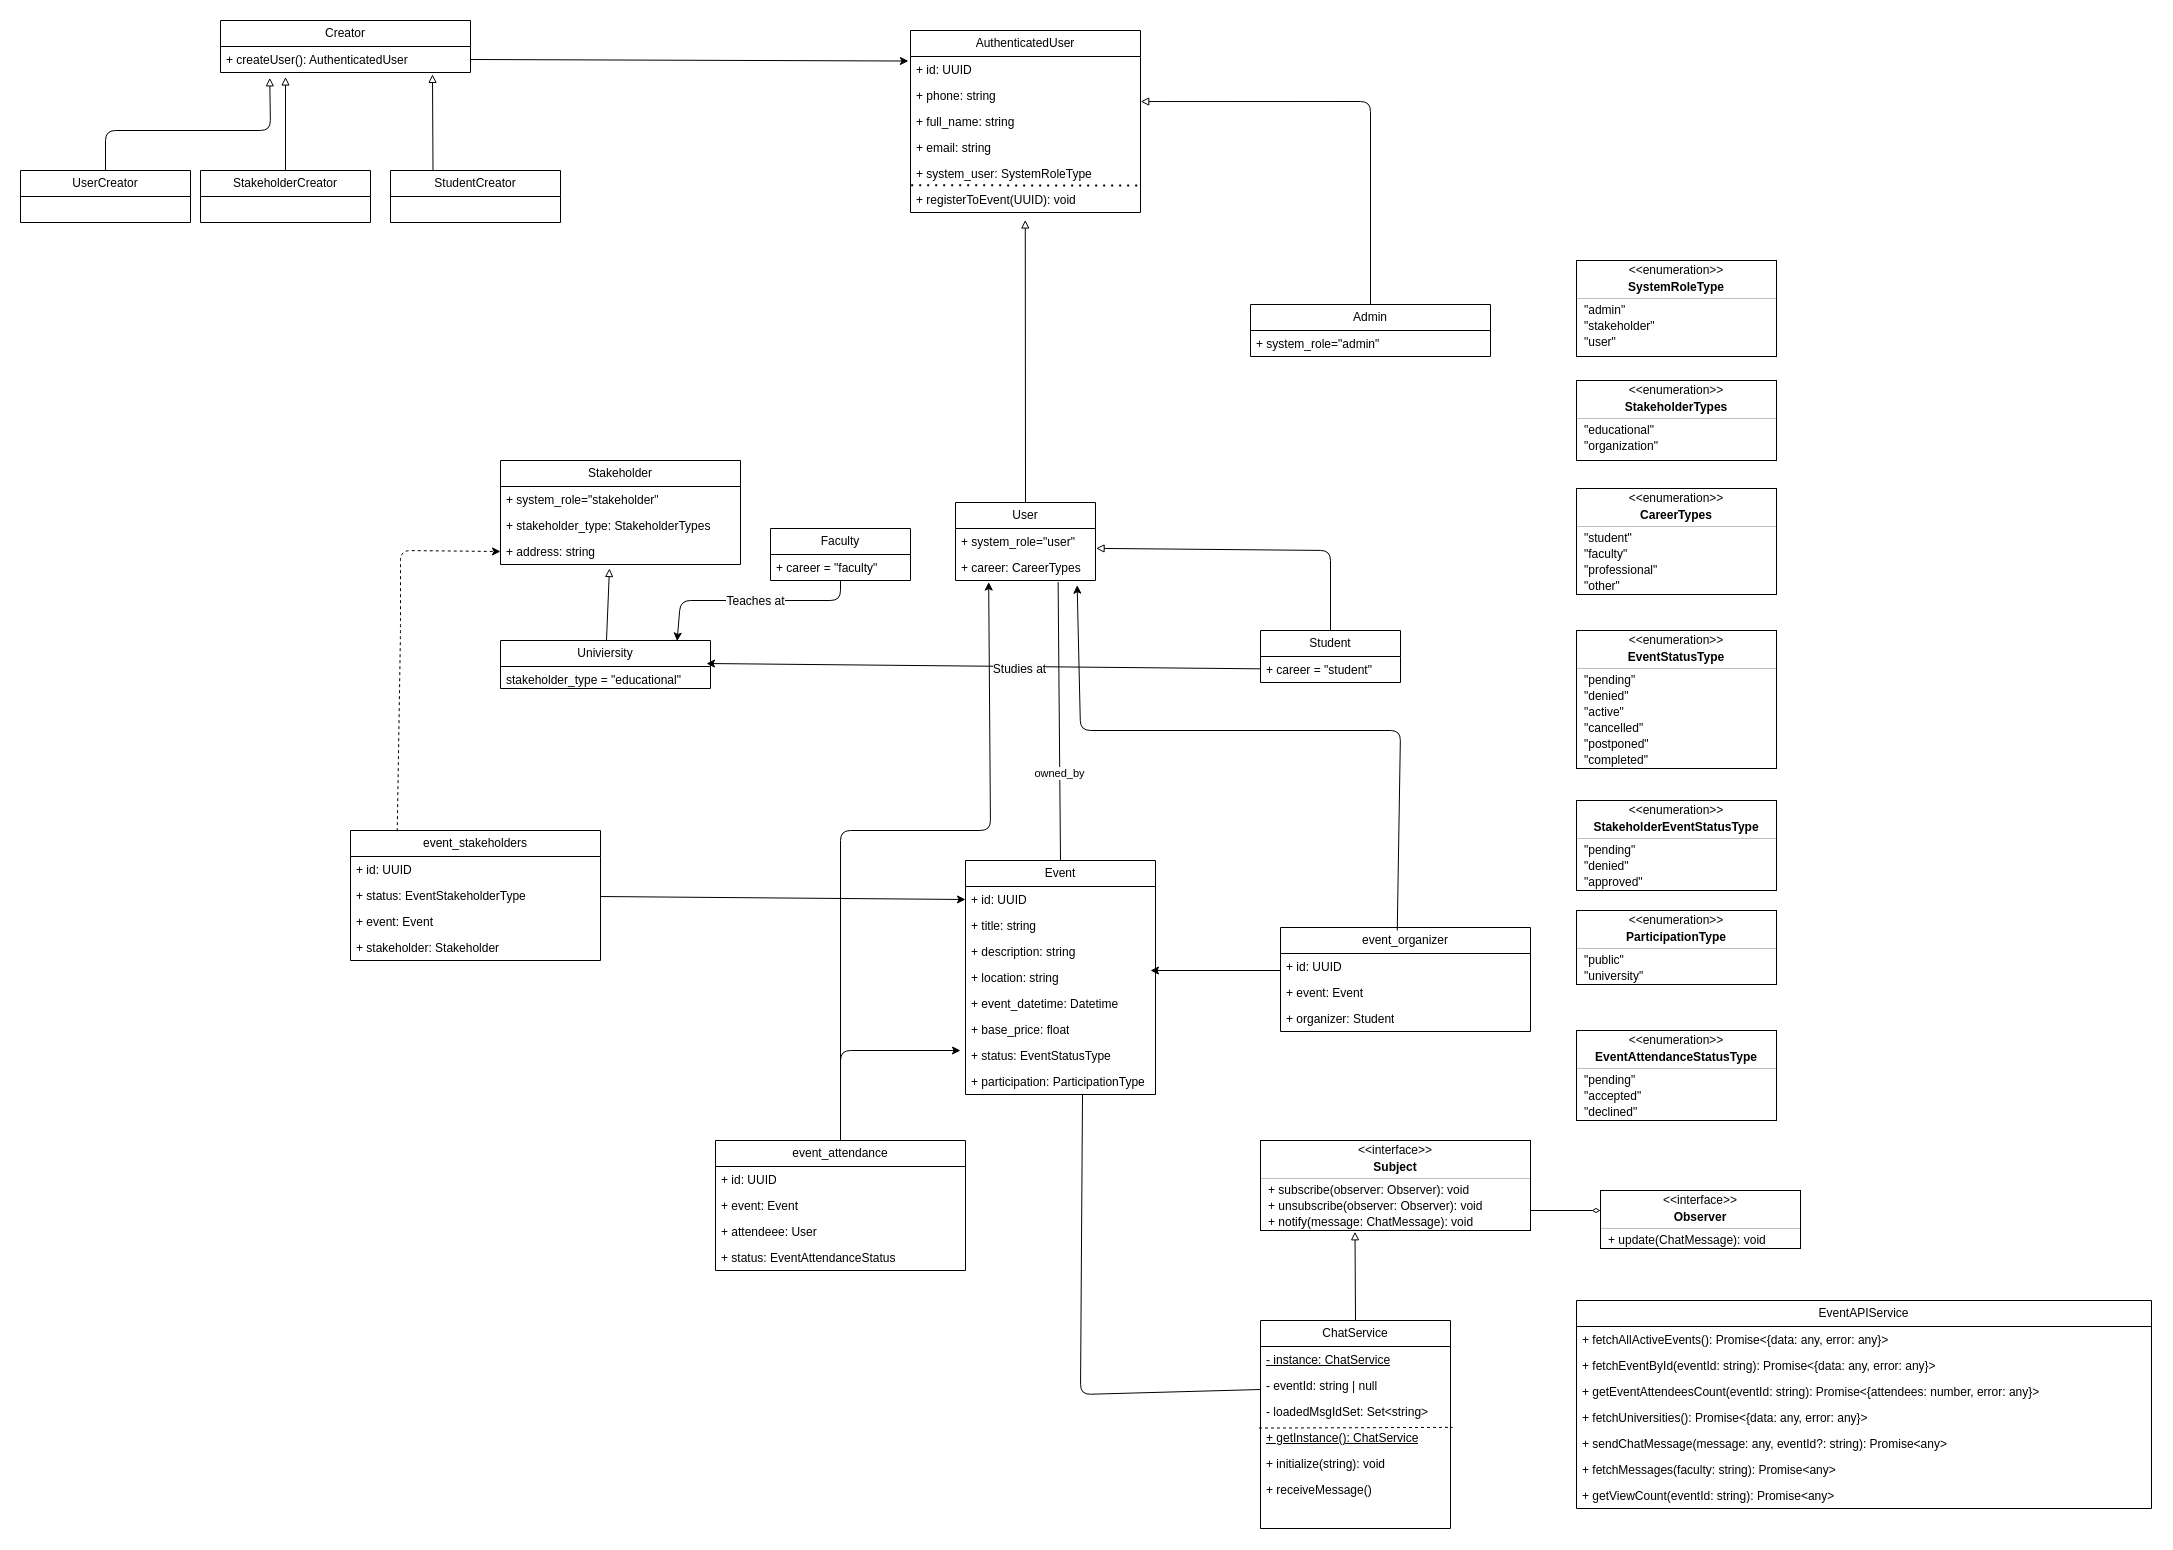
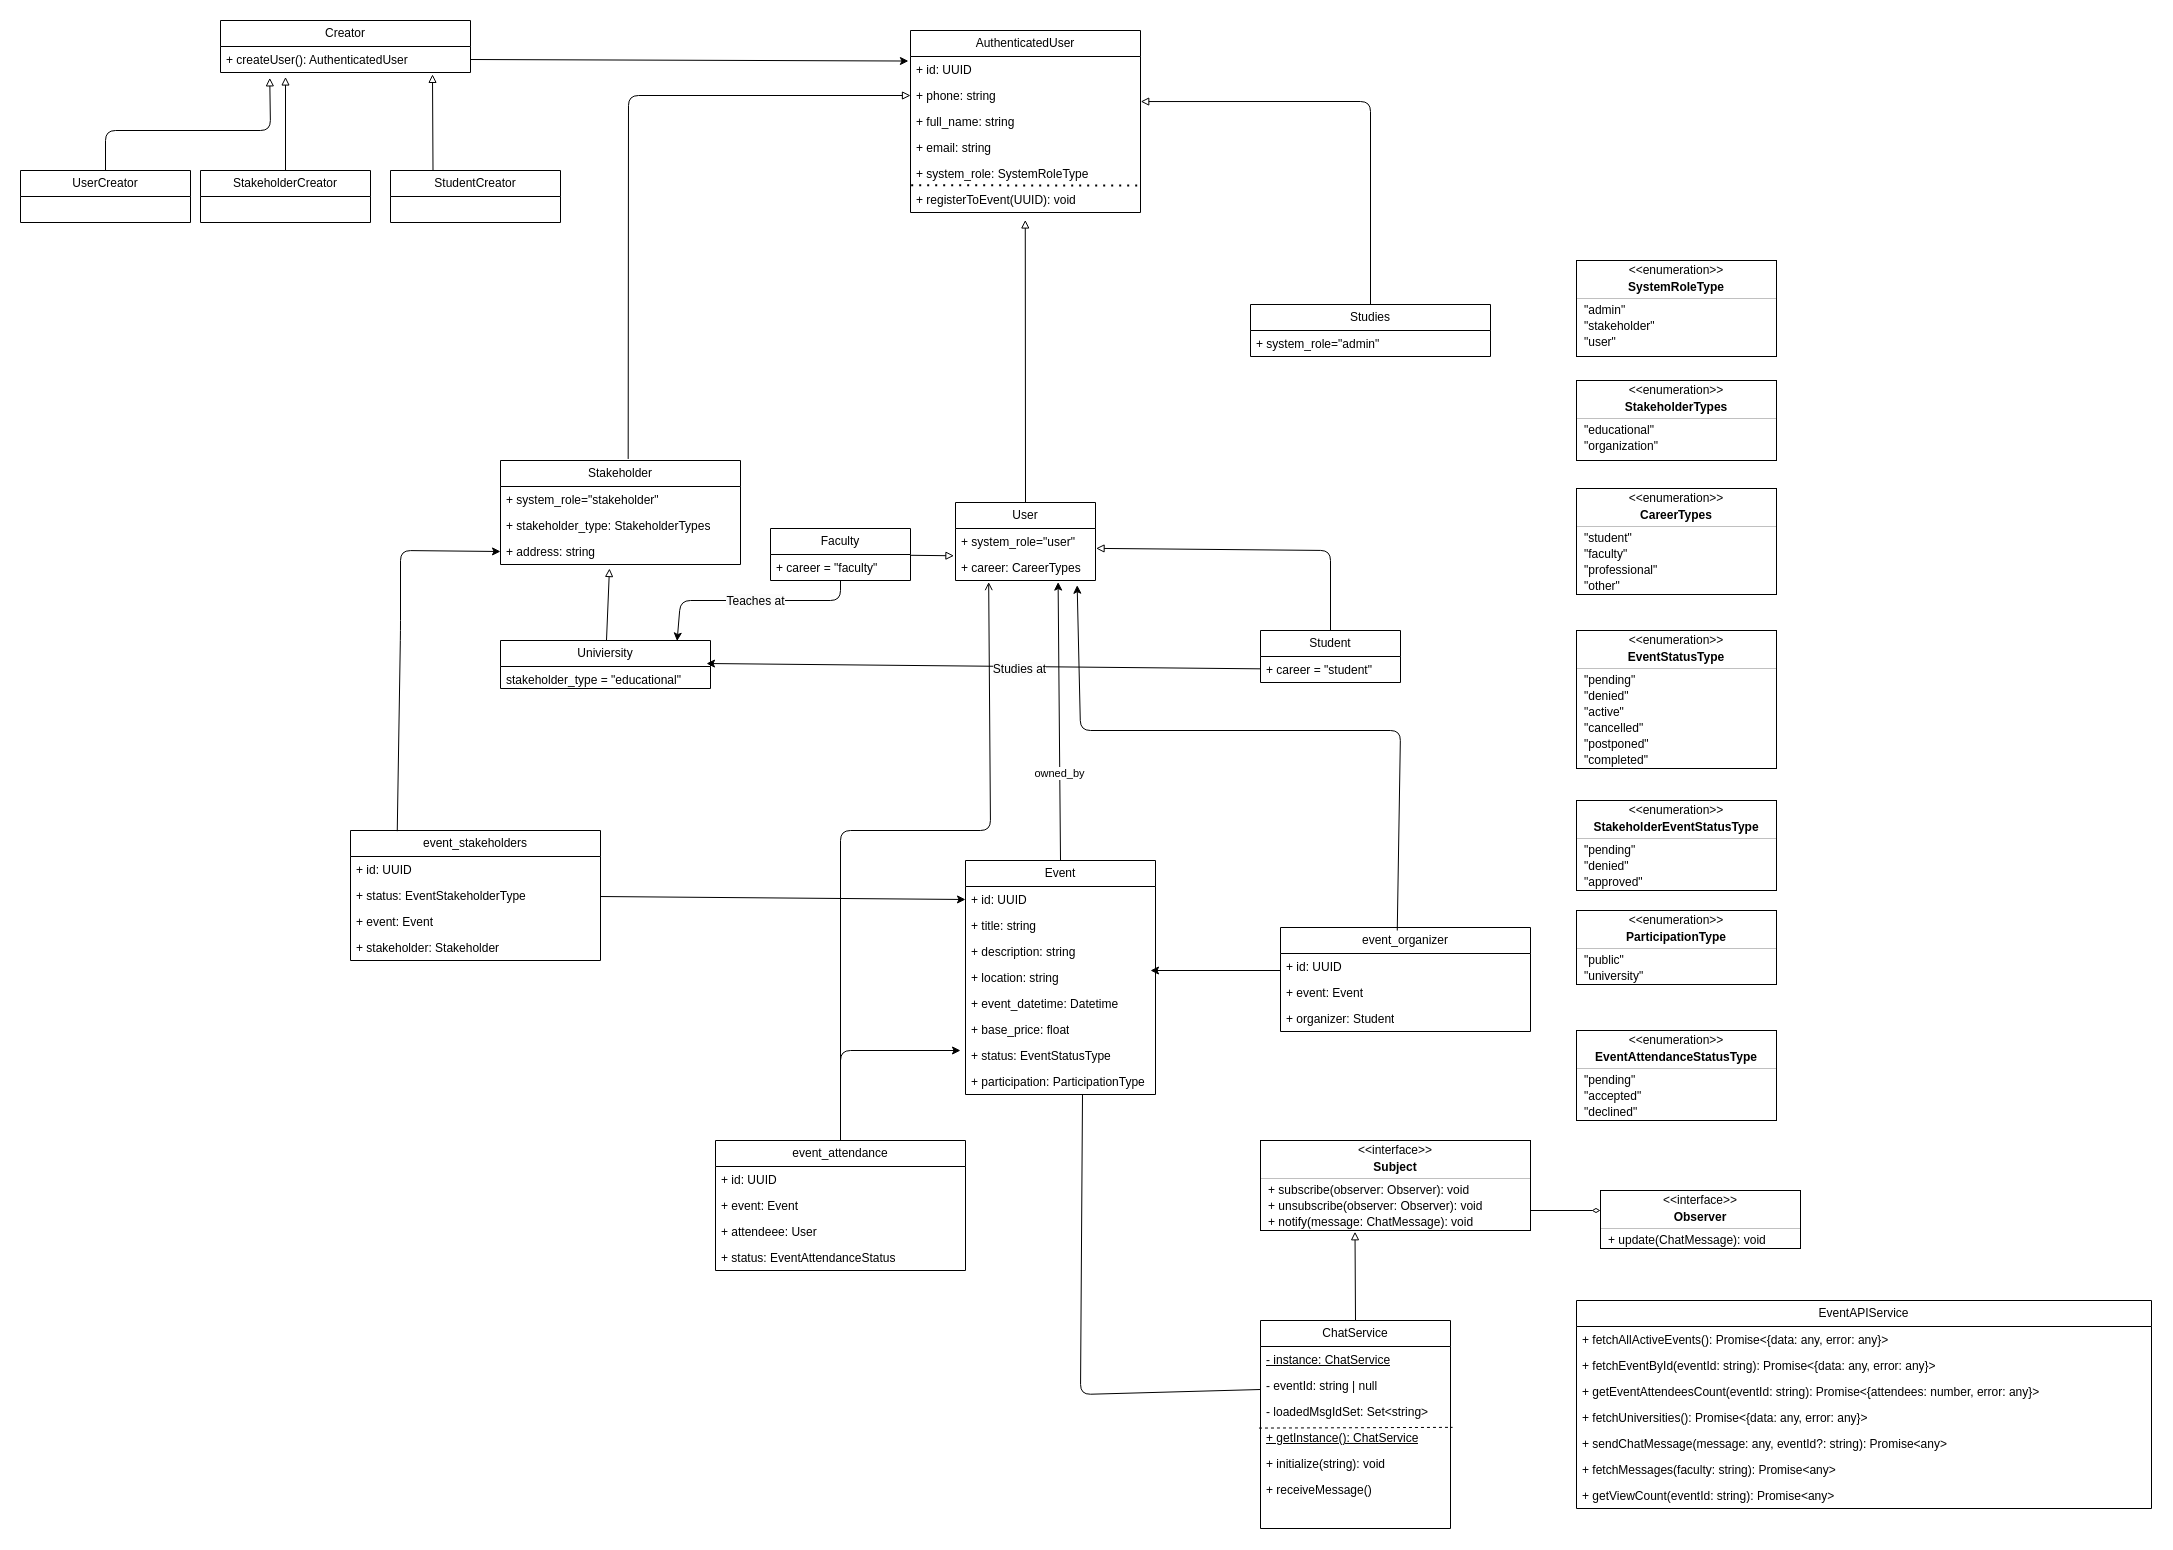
edge "Stakeholder" -> "+ phone: string": added
node "+ system_user: SystemRoleType": label "+ system_user: SystemRoleType" -> "+ system_role: SystemRoleType"
node "Admin": label "Admin" -> "Studies"
edge "Faculty" -> "+ career: CareerTypes": added
edge "+ career: CareerTypes" -- "Event": arrowhead none -> classic
edge "event_attendance" -> "+ career: CareerTypes": arrowhead classic -> open
edge "event_stakeholders" -> "+ address: string": style dashed -> solid
